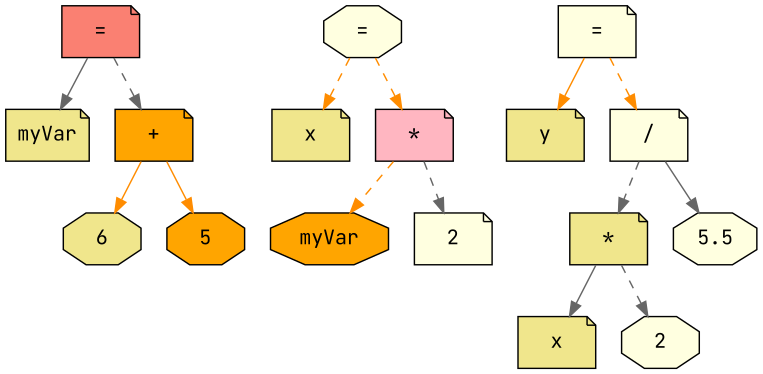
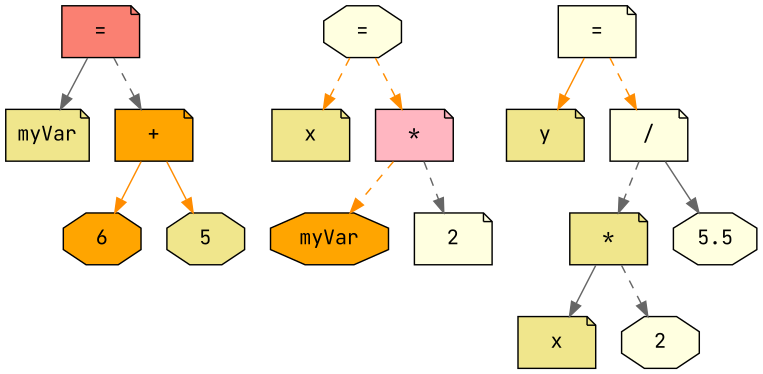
node "6": fillcolor khaki -> orange
node "5": fillcolor orange -> khaki
